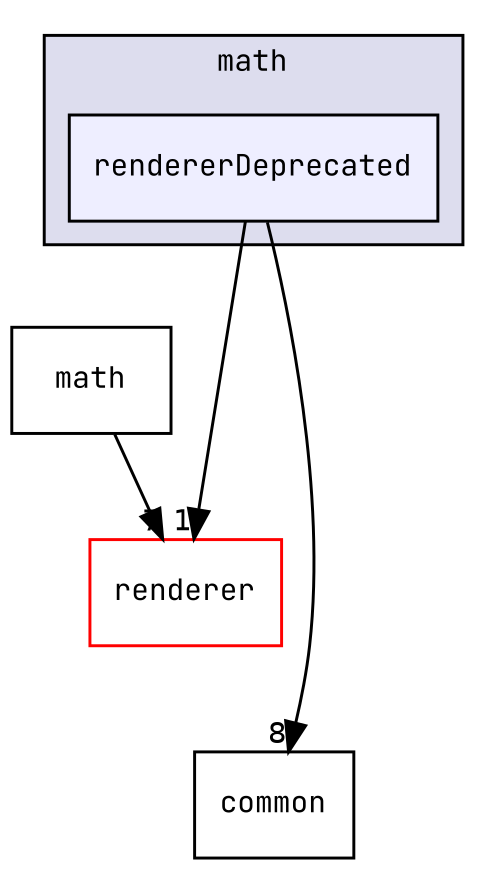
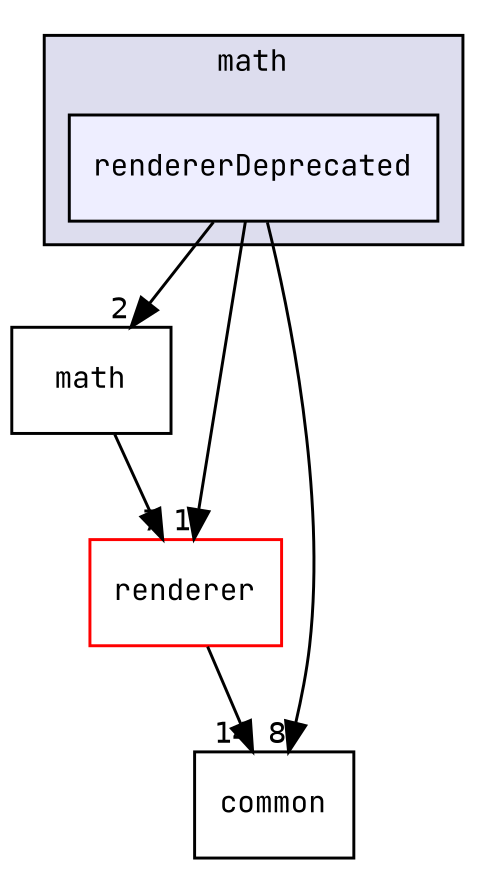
edge "rendererDeprecated" -> "math": added
edge "renderer" -> "common": added
